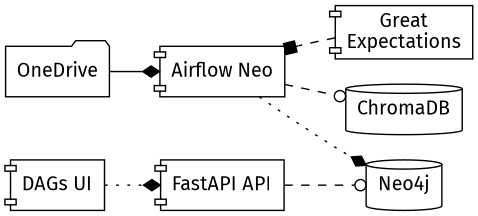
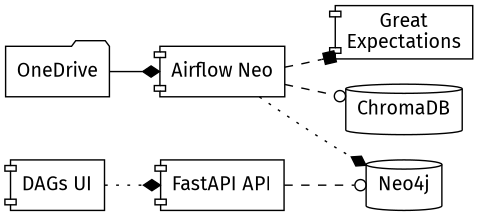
edge "Great Expectations" -> "Airflow Neo": reversed
